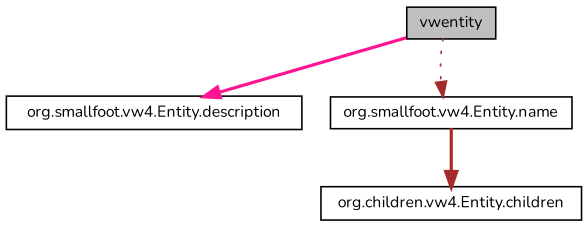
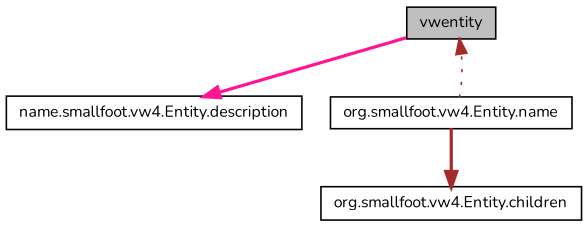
edge "vwentity" -> "org.smallfoot.vw4.Entity.name": reversed
node "org.smallfoot.vw4.Entity.description": label "org.smallfoot.vw4.Entity.description" -> "name.smallfoot.vw4.Entity.description"
node "org.children.vw4.Entity.children": label "org.children.vw4.Entity.children" -> "org.smallfoot.vw4.Entity.children"
